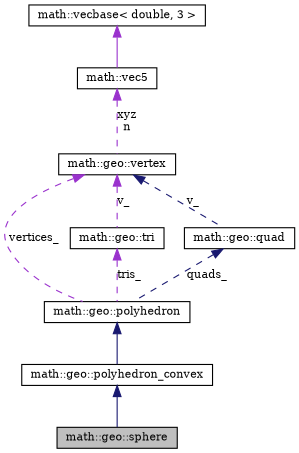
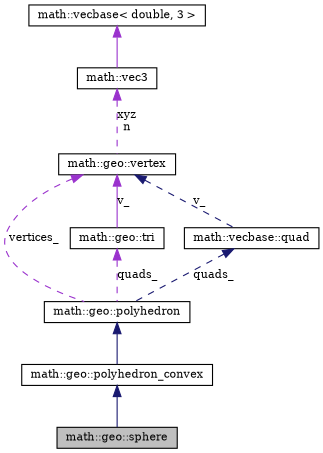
node "math::vec5": label "math::vec5" -> "math::vec3"
edge "math::geo::tri" -> "math::geo::vertex": style dashed -> solid
node "math::geo::quad": label "math::geo::quad" -> "math::vecbase::quad"
edge "math::geo::polyhedron" -> "math::geo::tri": label "tris_" -> "quads_"
